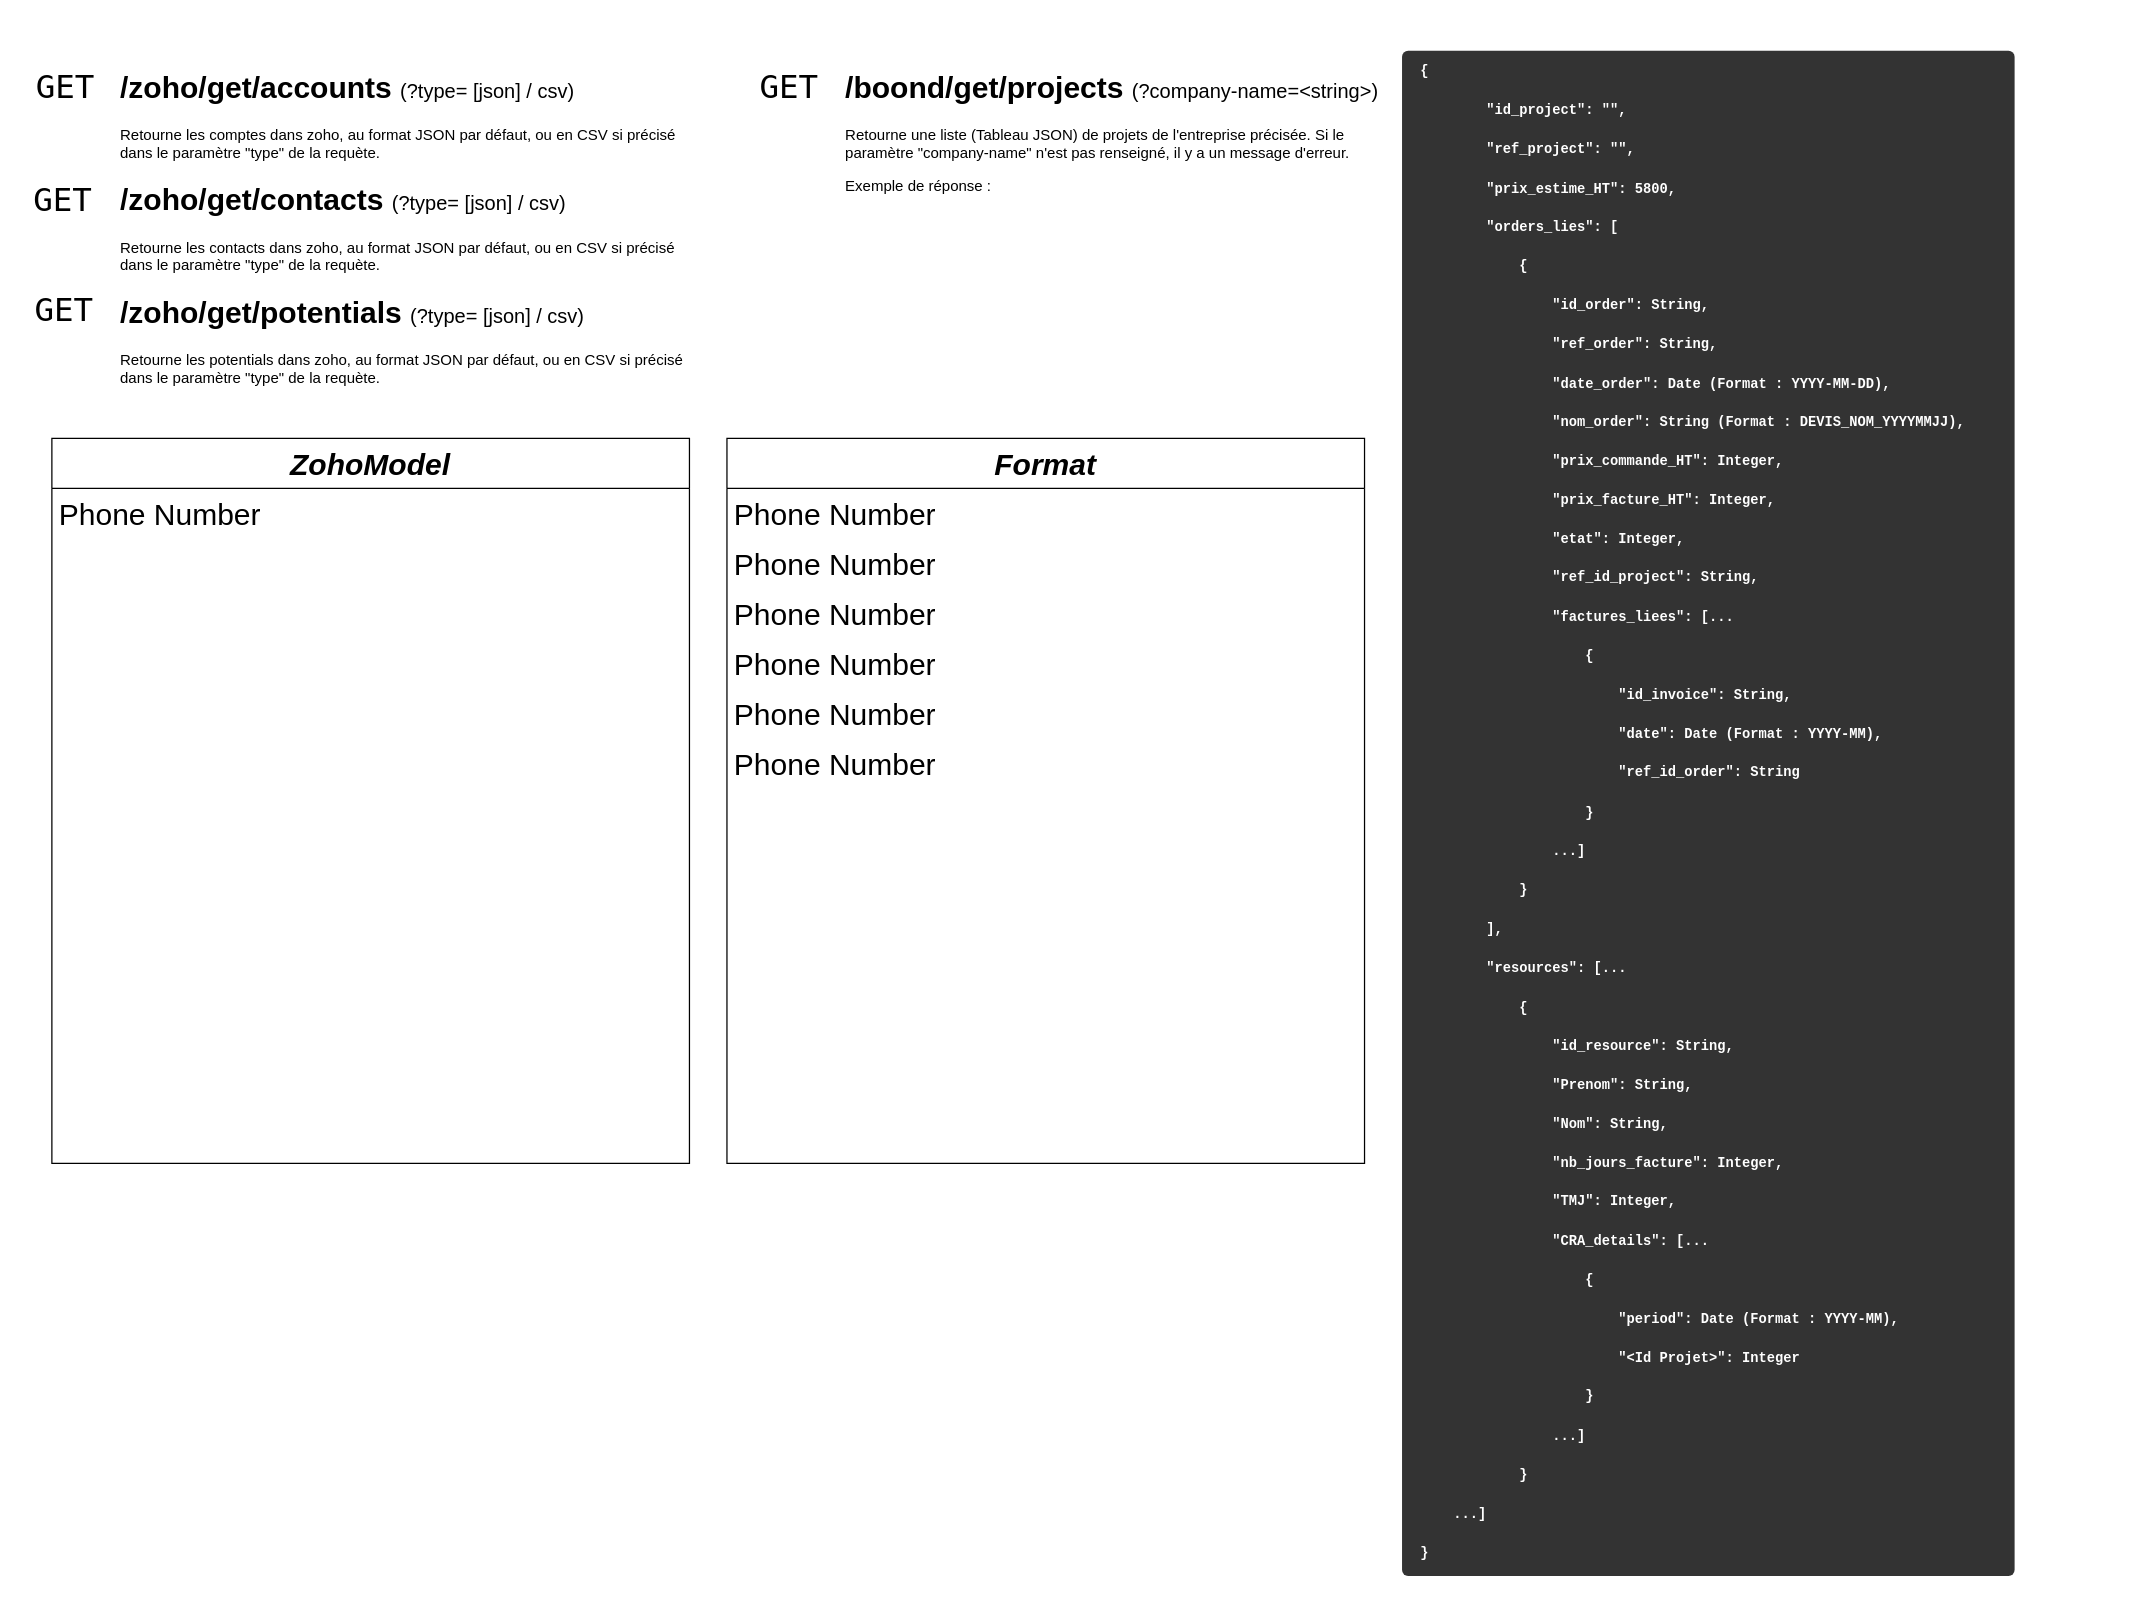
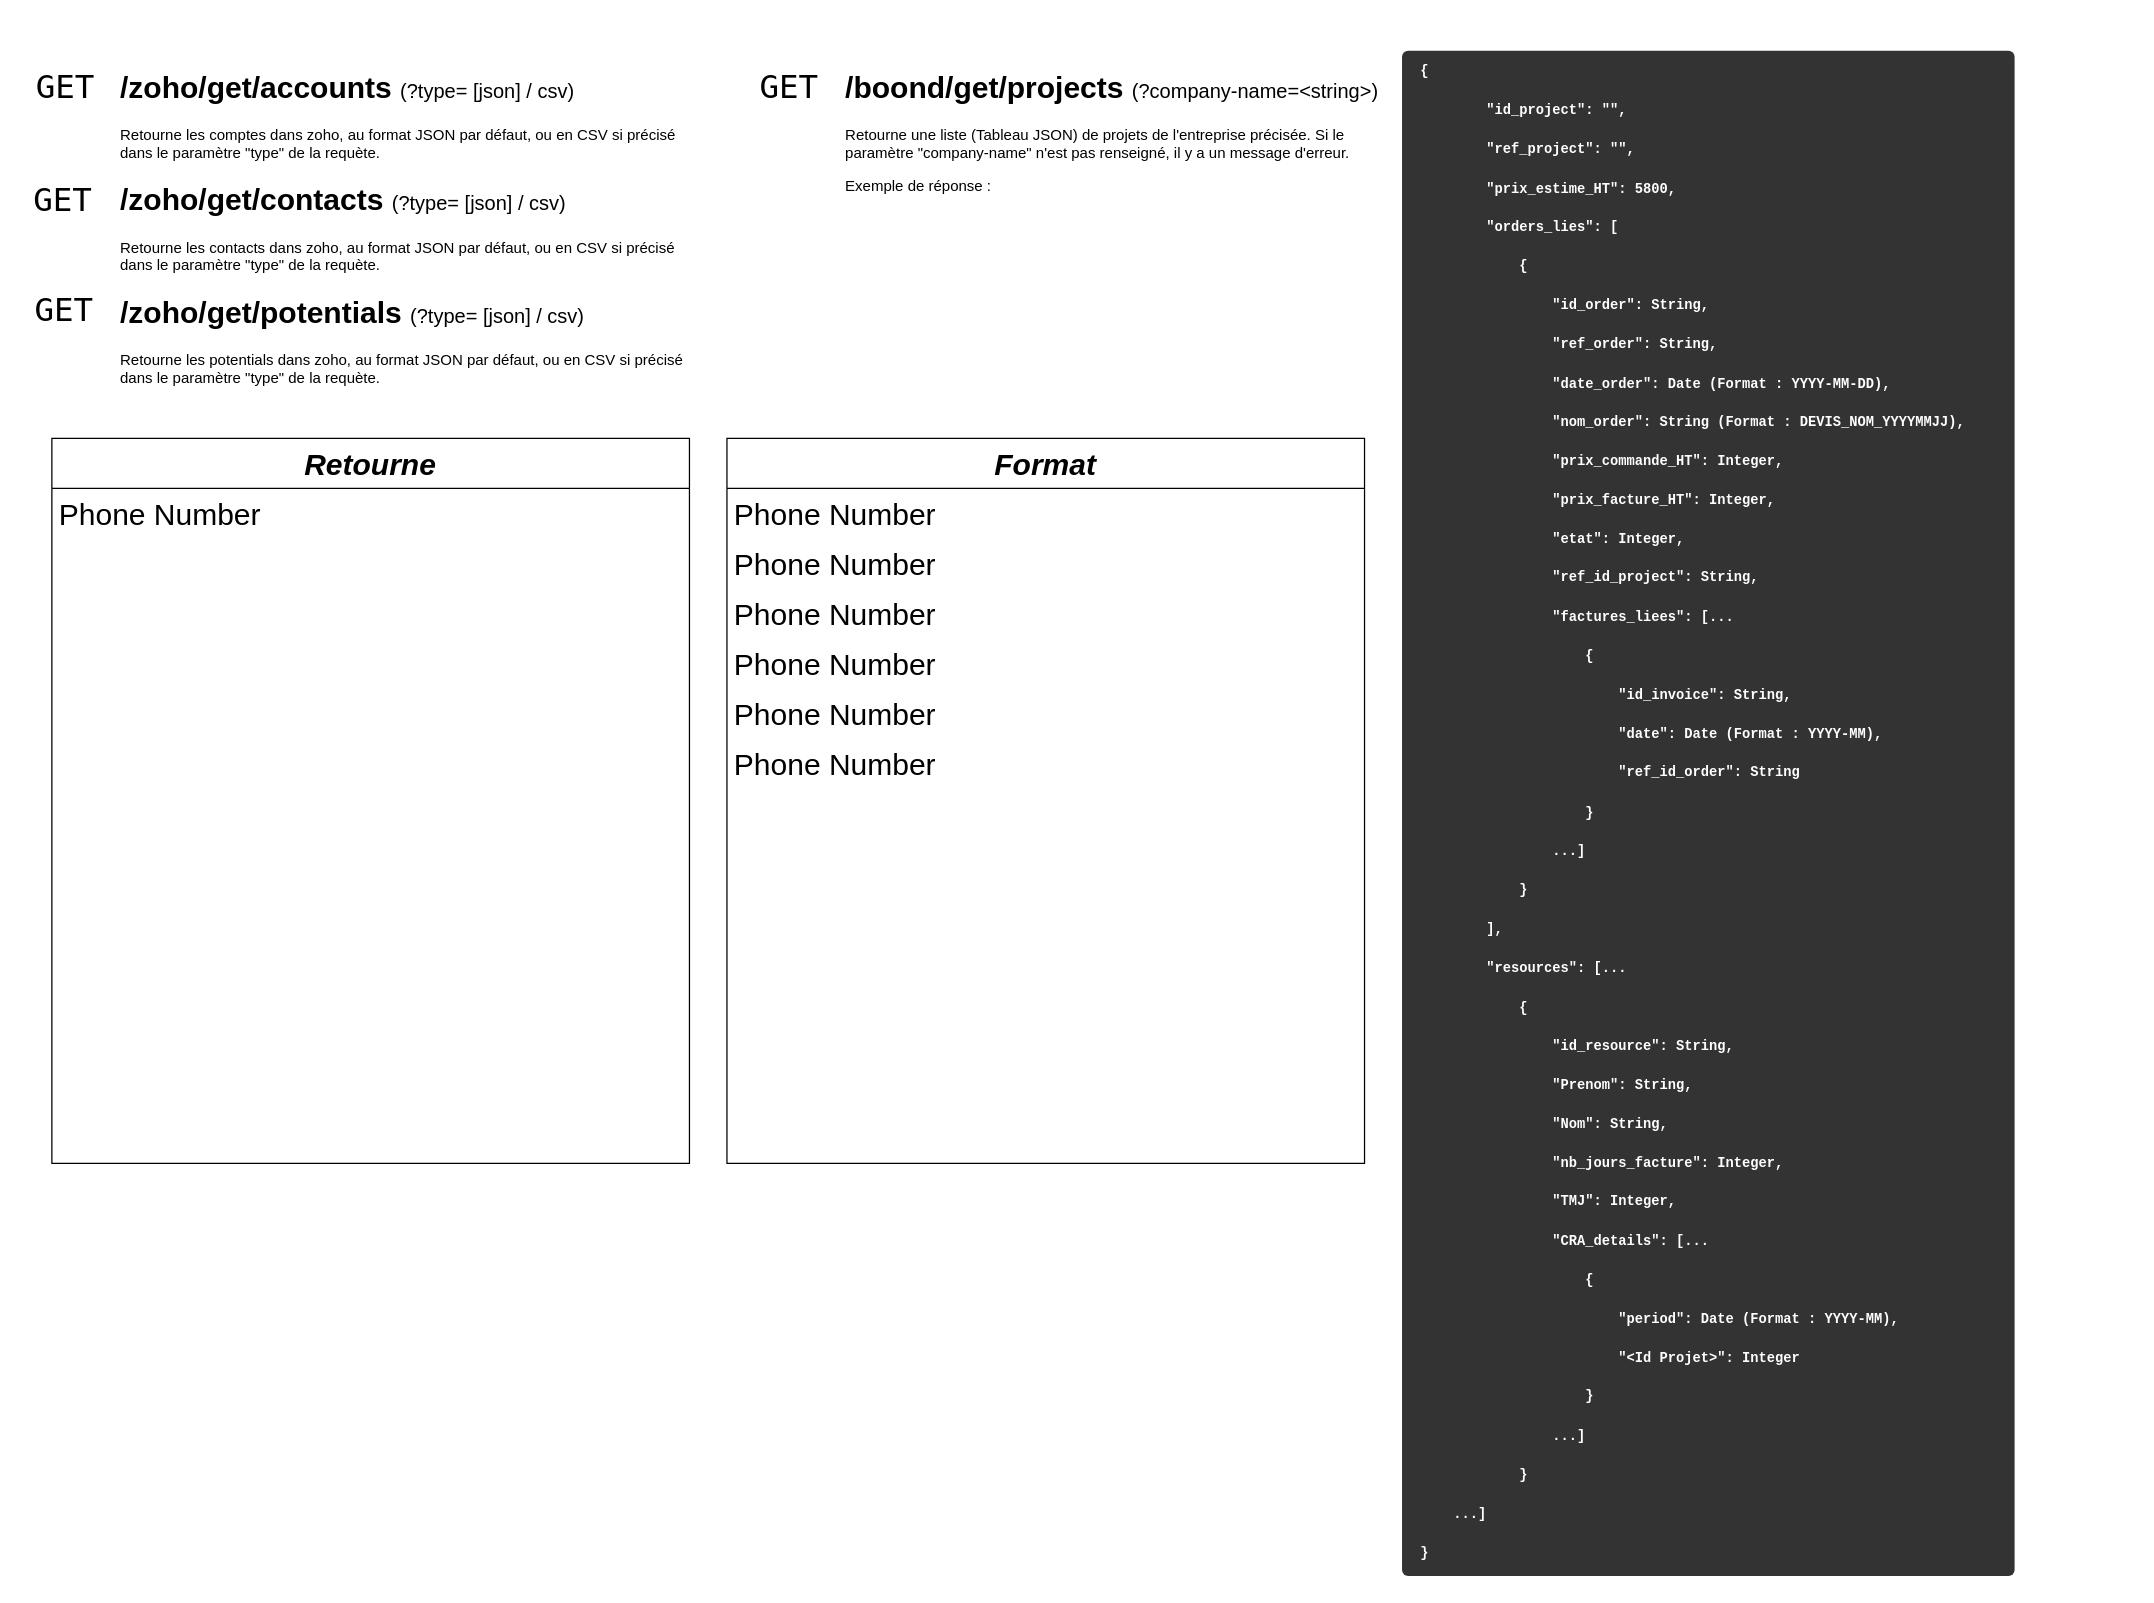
node "ZohoModel": label "ZohoModel" -> "Retourne"
